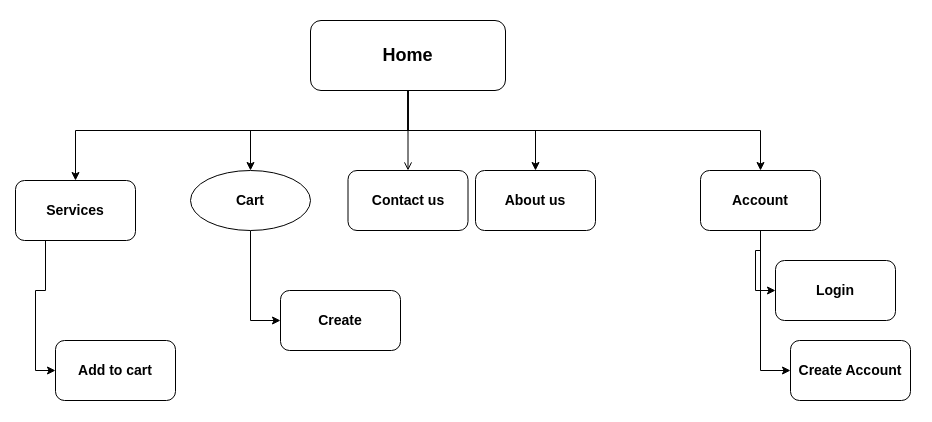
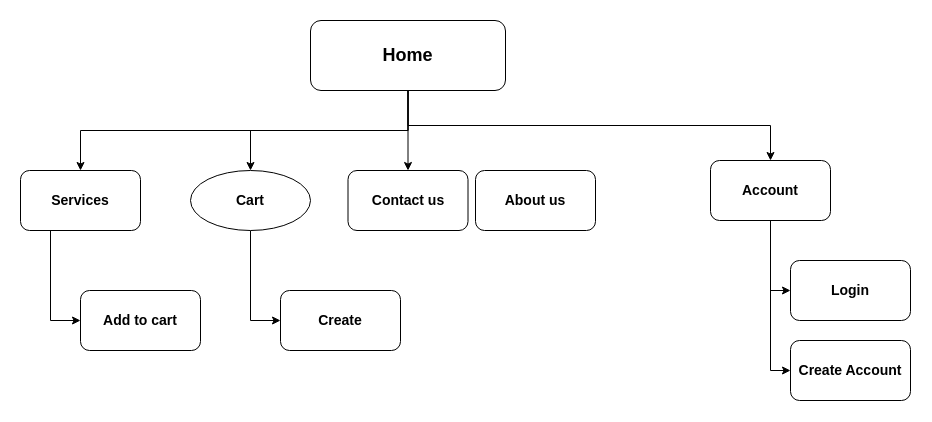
edge "Home" -> "About us": removed
edge "Home" -> "Contact us": arrowhead open -> classic
node "Account": moved (761, 201) -> (771, 191)
node "Services": moved (76, 211) -> (81, 201)
node "Login": moved (836, 291) -> (851, 291)
node "Add to cart": moved (116, 371) -> (141, 321)
